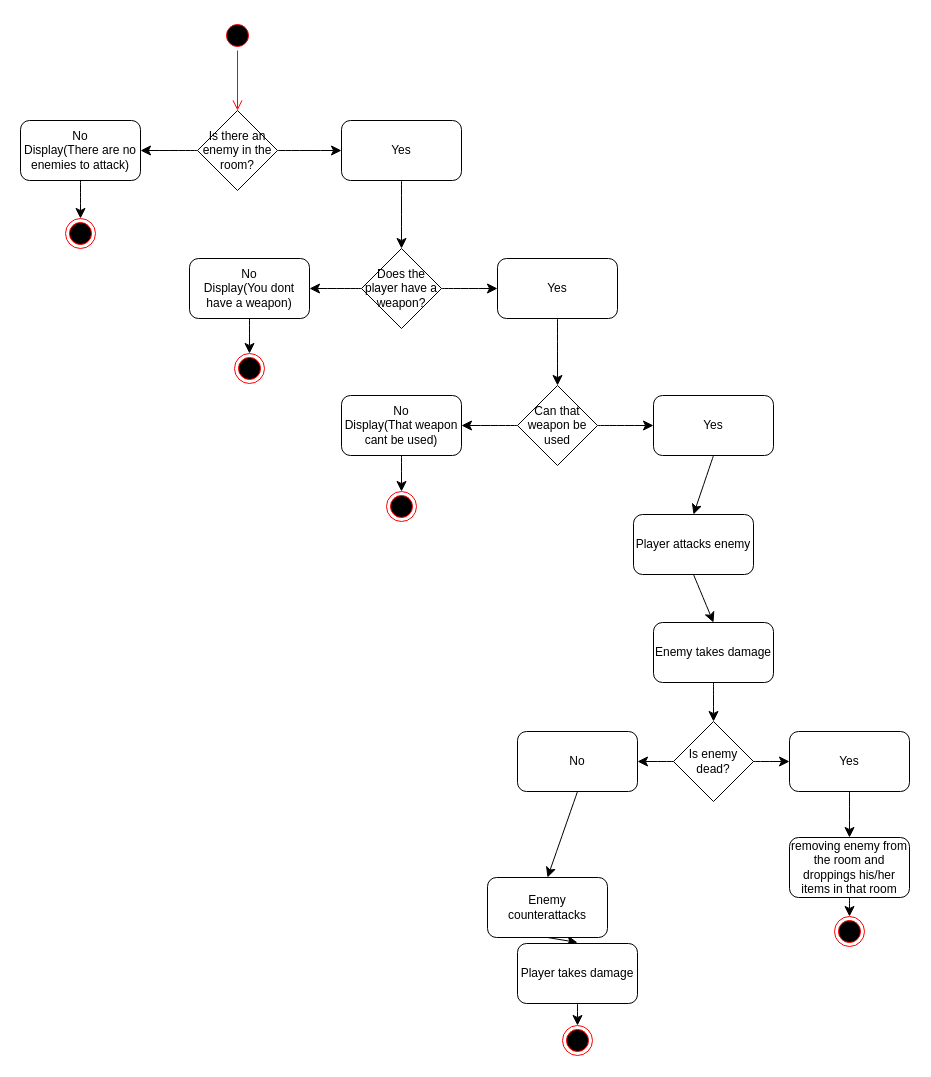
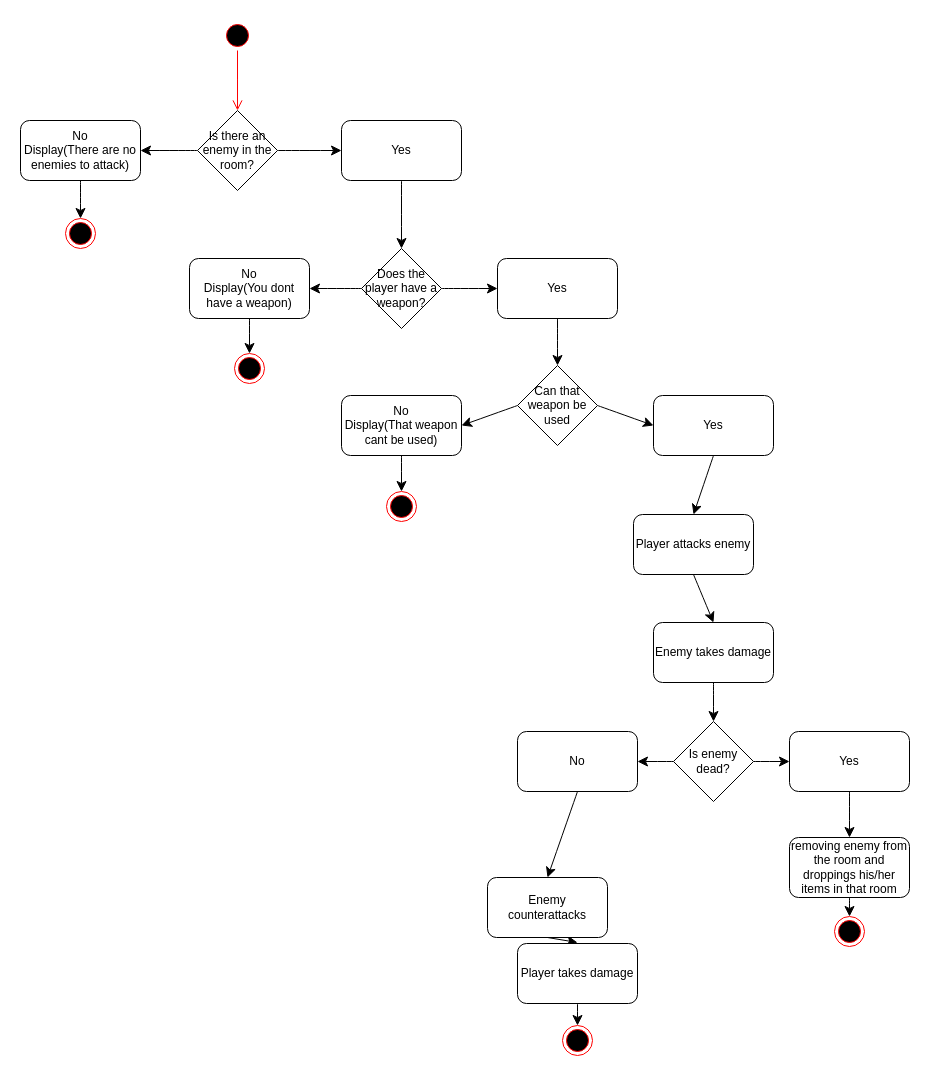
node "Can that weapon be used": moved (558, 426) -> (558, 406)
